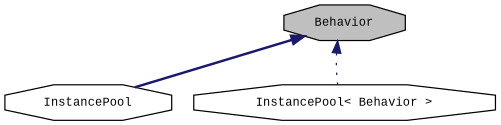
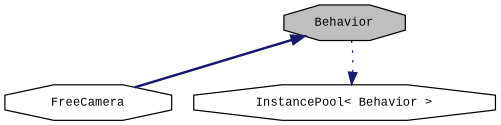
edge "InstancePool< Behavior >" -> "Behavior": reversed
node "InstancePool": label "InstancePool" -> "FreeCamera"
